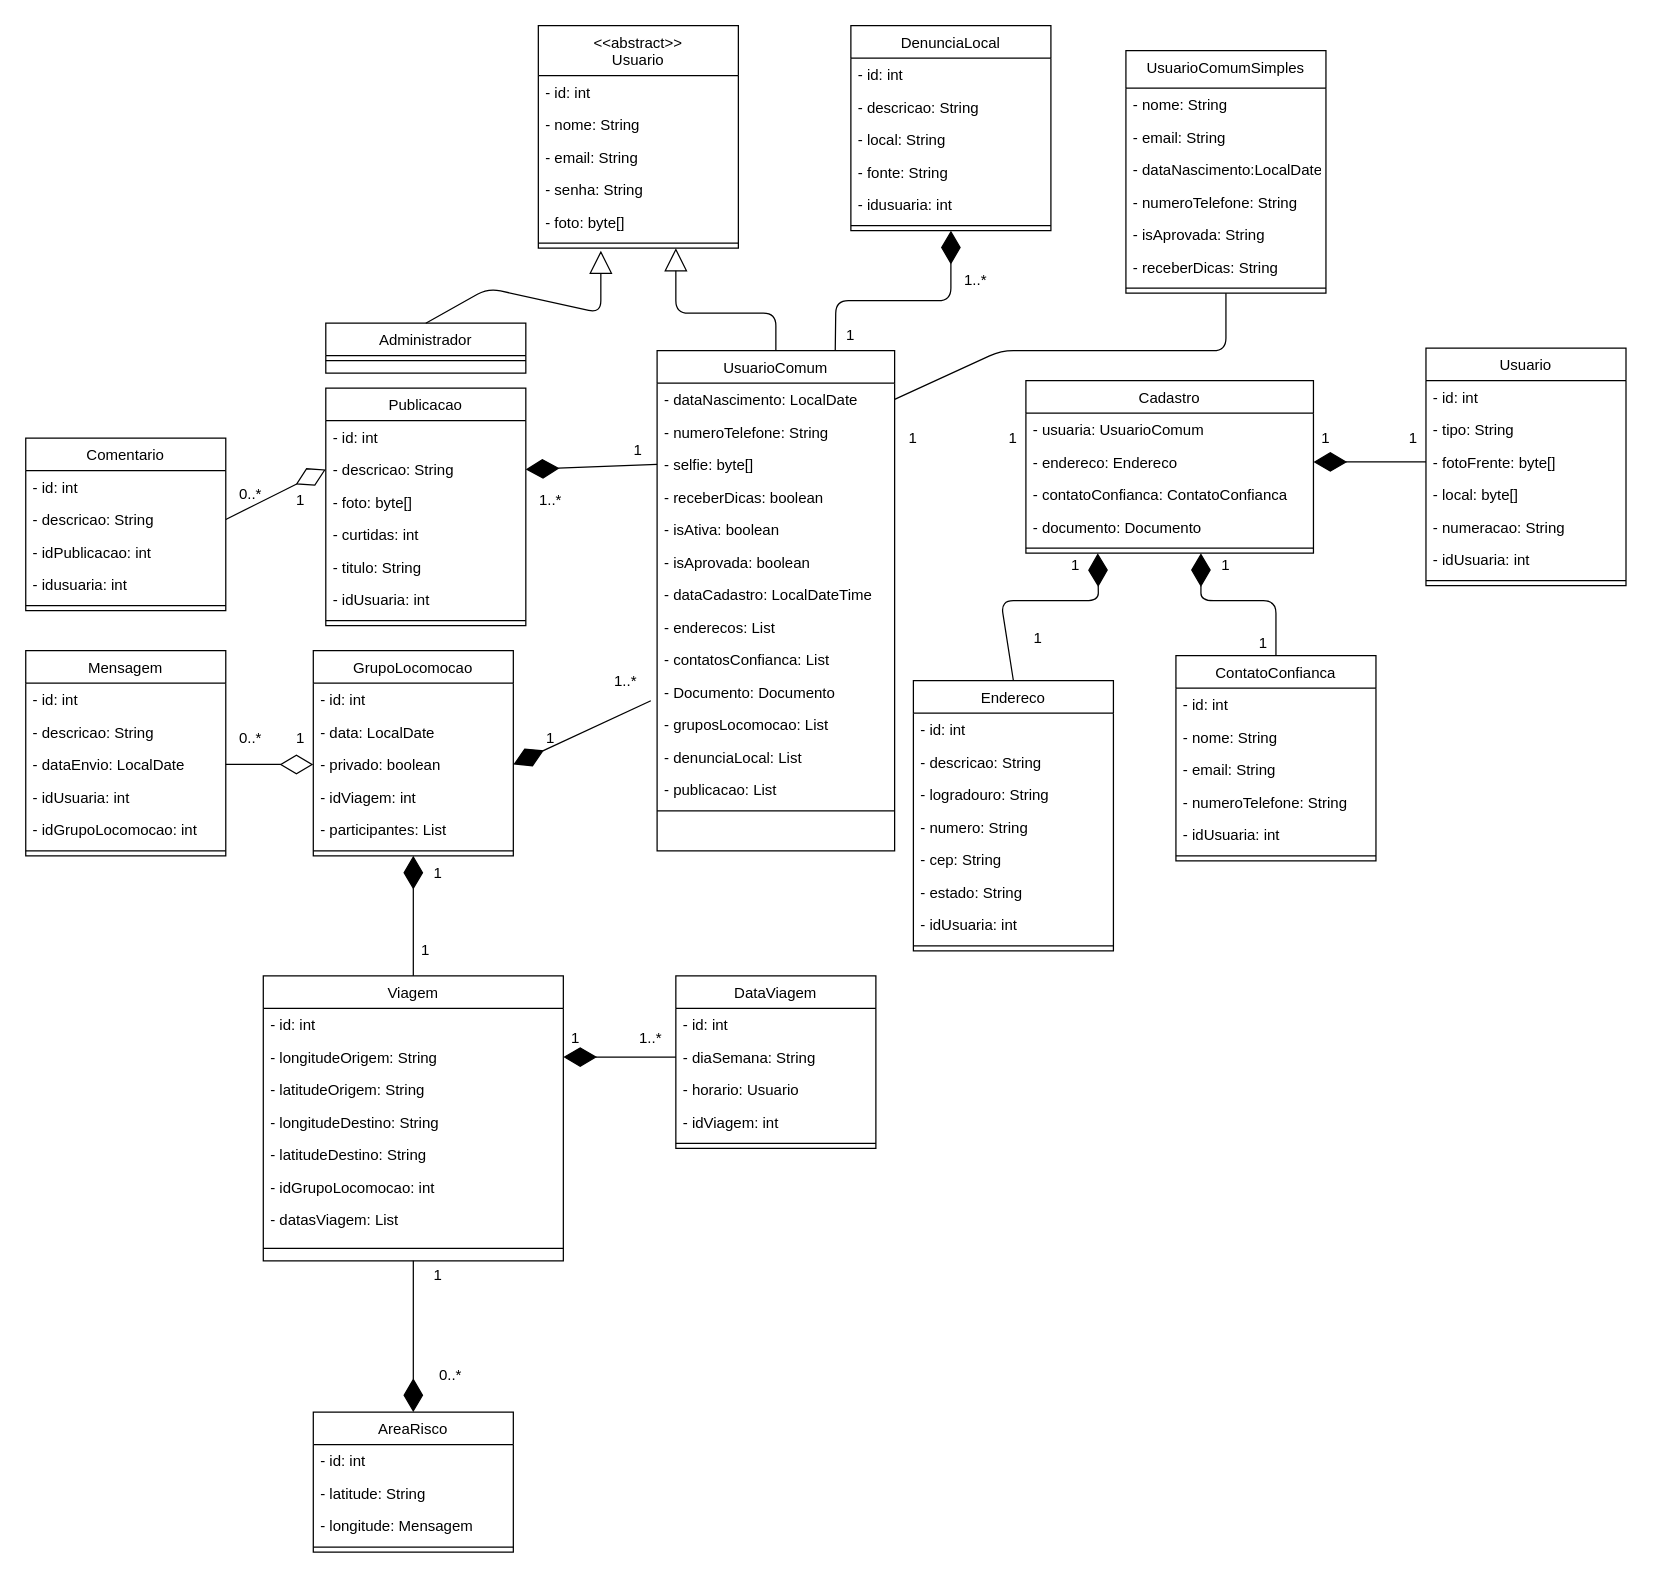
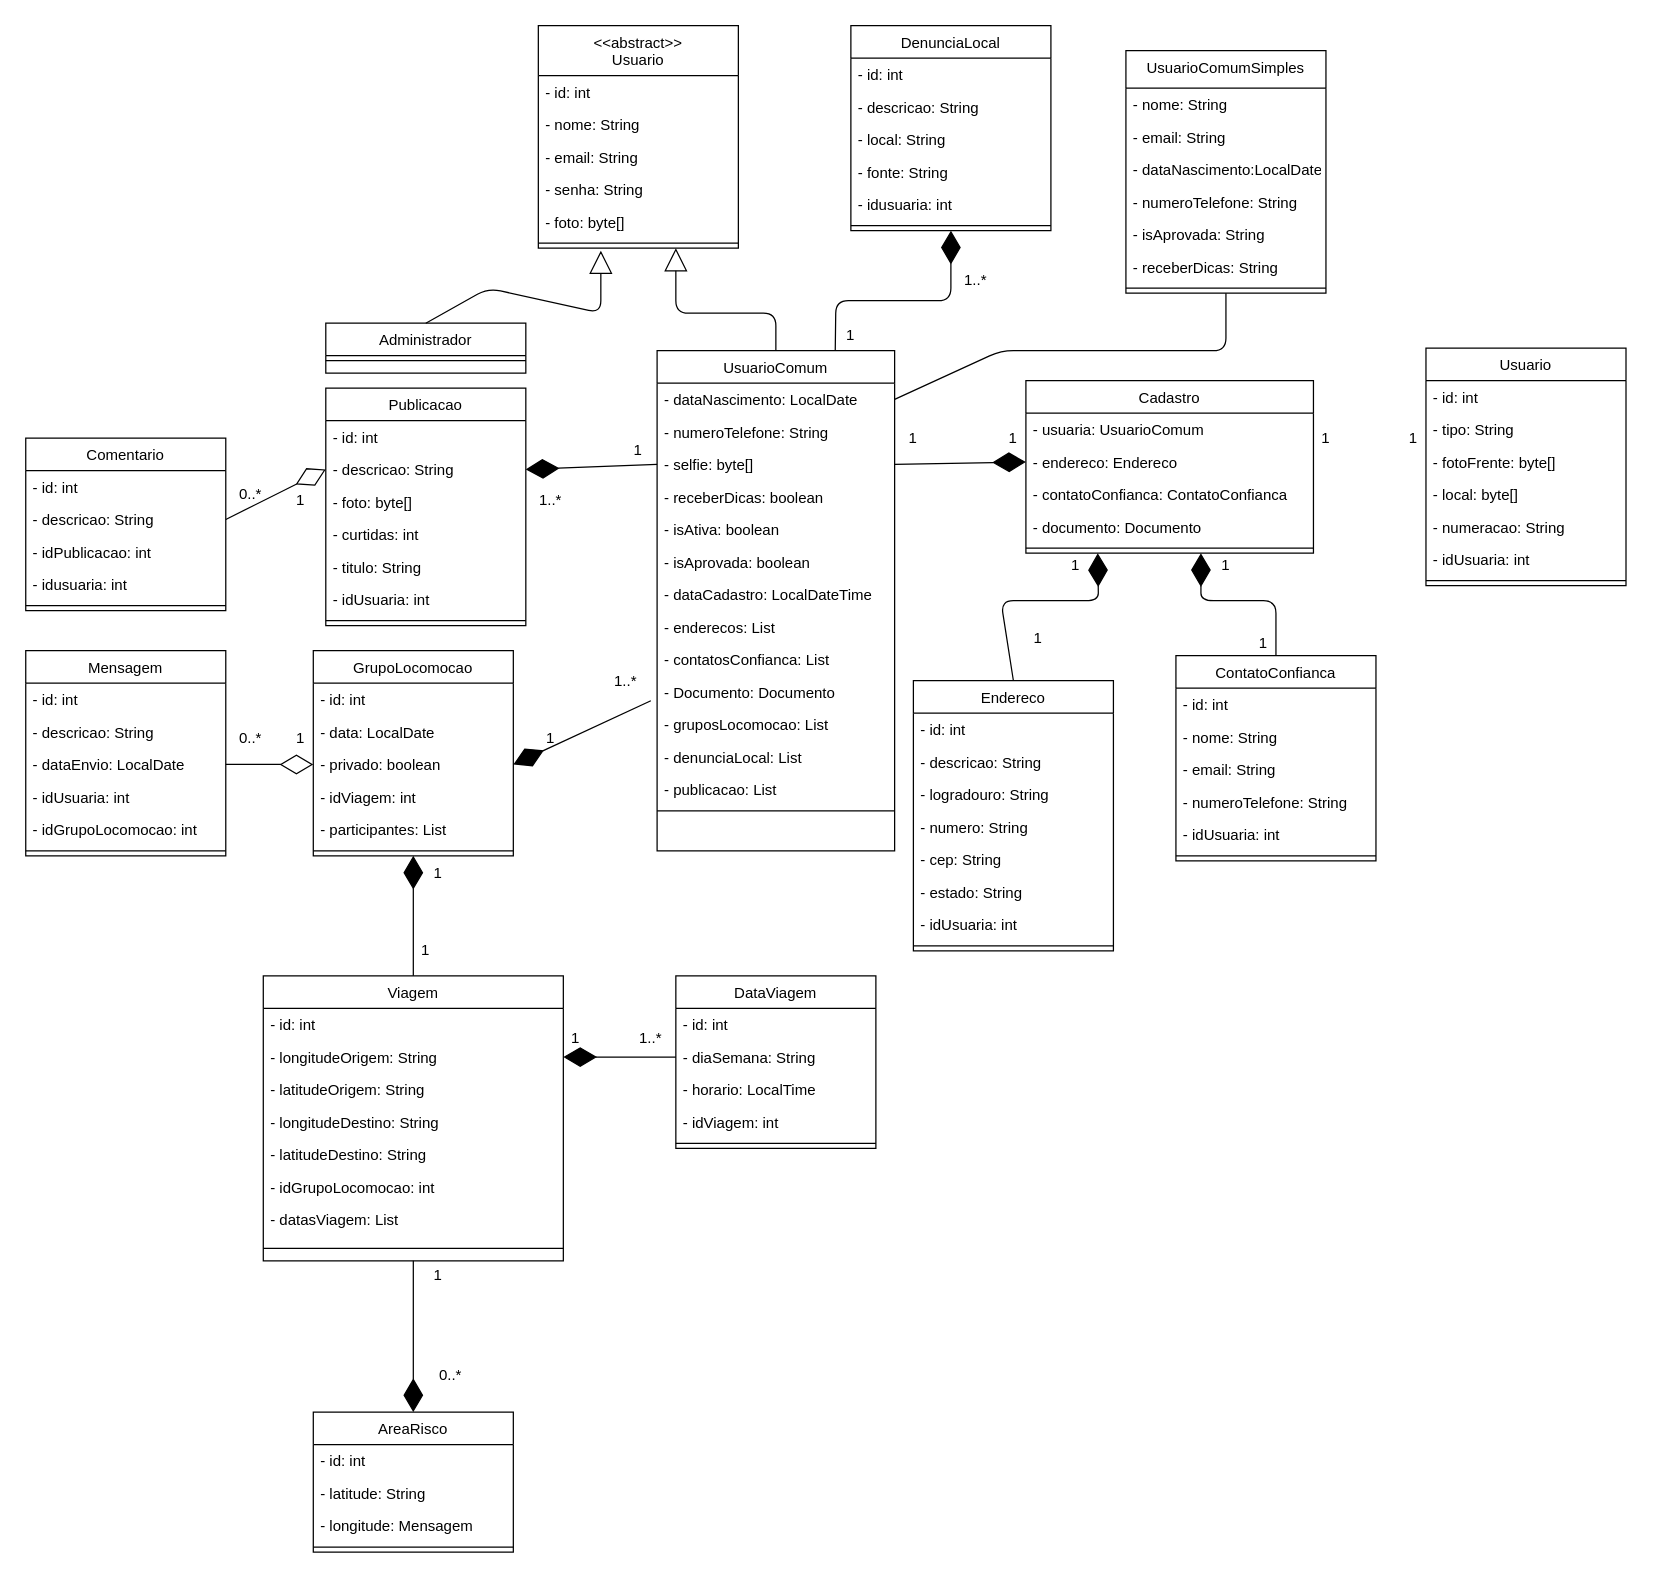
edge "- fotoFrente: byte[]" -> "- endereco: Endereco": removed
edge "- selfie: byte[]" -> "- endereco: Endereco": added
node "- horario: Usuario": label "- horario: Usuario" -> "- horario: LocalTime"
